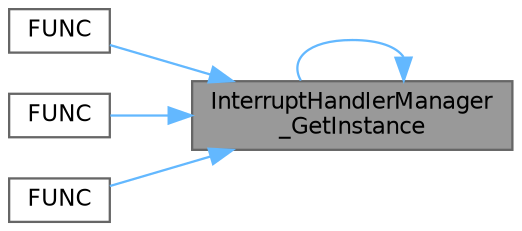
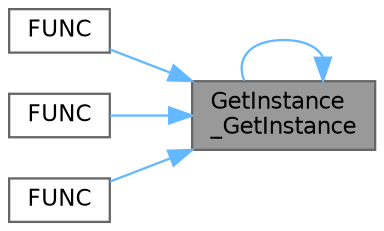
node "InterruptHandlerManager _GetInstance": label "InterruptHandlerManager _GetInstance" -> "GetInstance _GetInstance"
